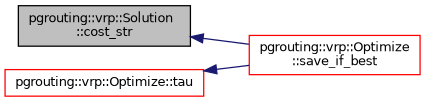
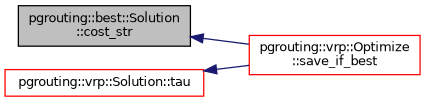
node "pgrouting::vrp::Solution ::cost_str": label "pgrouting::vrp::Solution ::cost_str" -> "pgrouting::best::Solution ::cost_str"
node "pgrouting::vrp::Optimize::tau": label "pgrouting::vrp::Optimize::tau" -> "pgrouting::vrp::Solution::tau"
